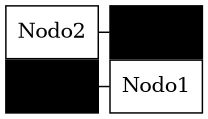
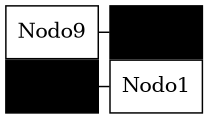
node "Nodo2": label "Nodo2" -> "Nodo9"
